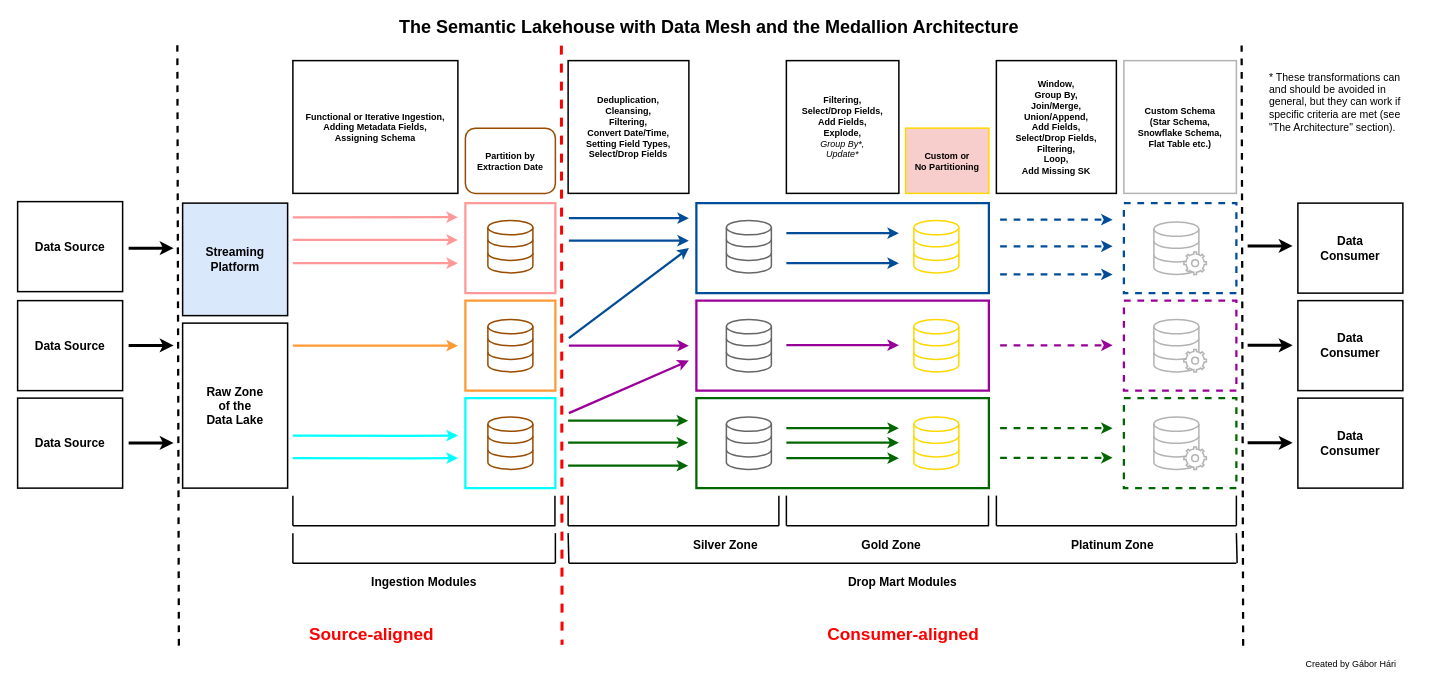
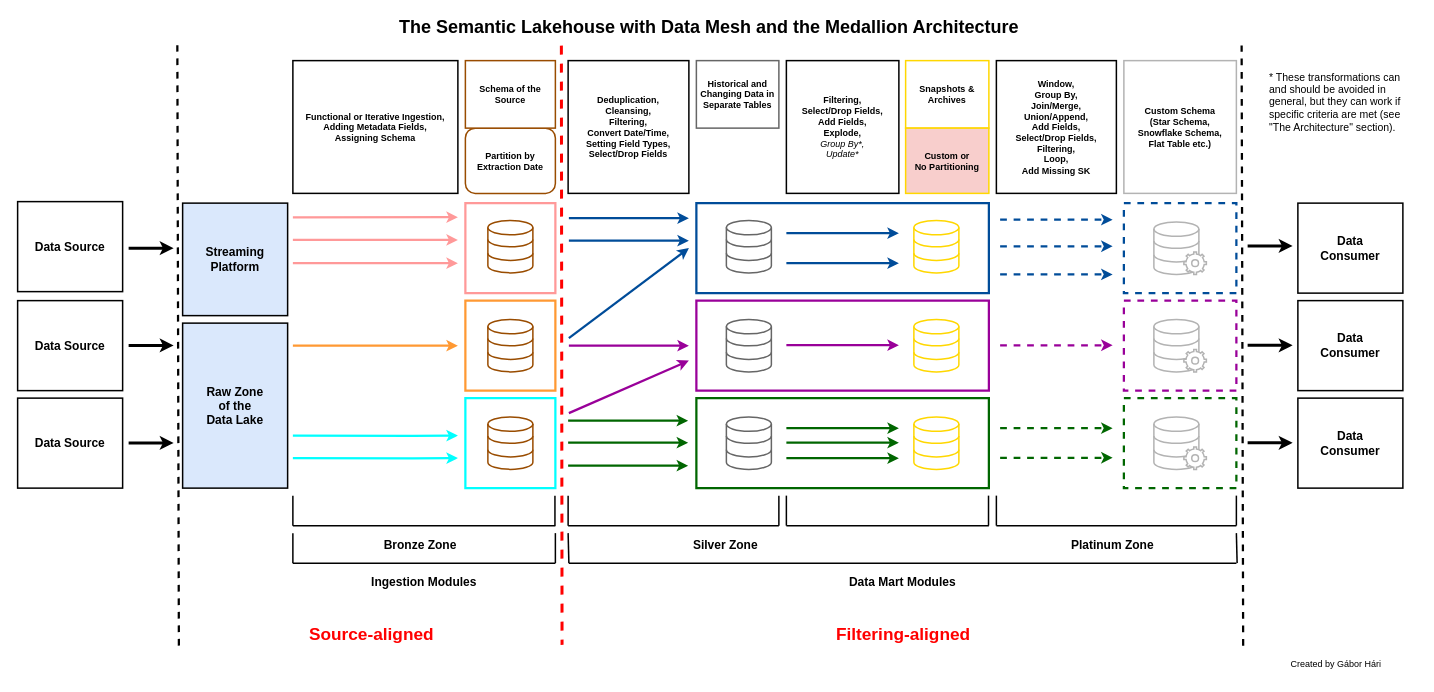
node "Schema of the Source": added
node "Historical and Changing Data in Separate Tables": added
node "Snapshots & Archives": added
edge "Partition by Extraction Date" -> "Schema of the Source": added
node "Raw Zone of the Data Lake": fillcolor #ffffff -> #dae8fc
node "Bronze Zone": added
node "Gold Zone": removed
node "Drop Mart Modules": label "Drop Mart Modules" -> "Data Mart Modules"
node "Consumer-aligned": label "Consumer-aligned" -> "Filtering-aligned"
node "Created by Gábor Hári": moved (1351, 664) -> (1336, 664)
